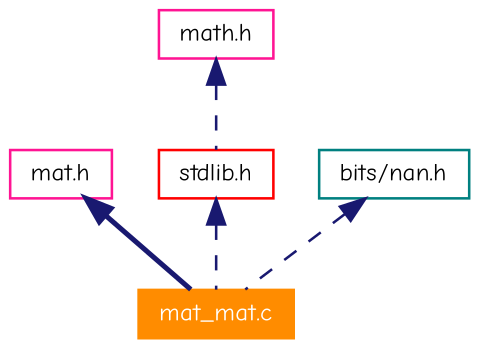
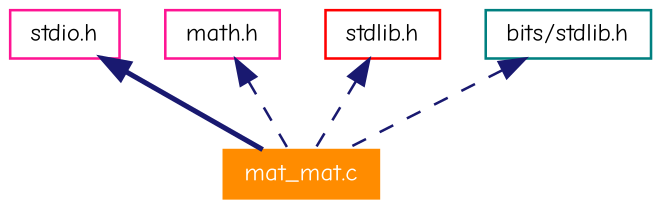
edge "stdlib.h" -> "math.h": now "mat_mat.c" -> "math.h"
node "mat.h": label "mat.h" -> "stdio.h"
node "bits/nan.h": label "bits/nan.h" -> "bits/stdlib.h"
